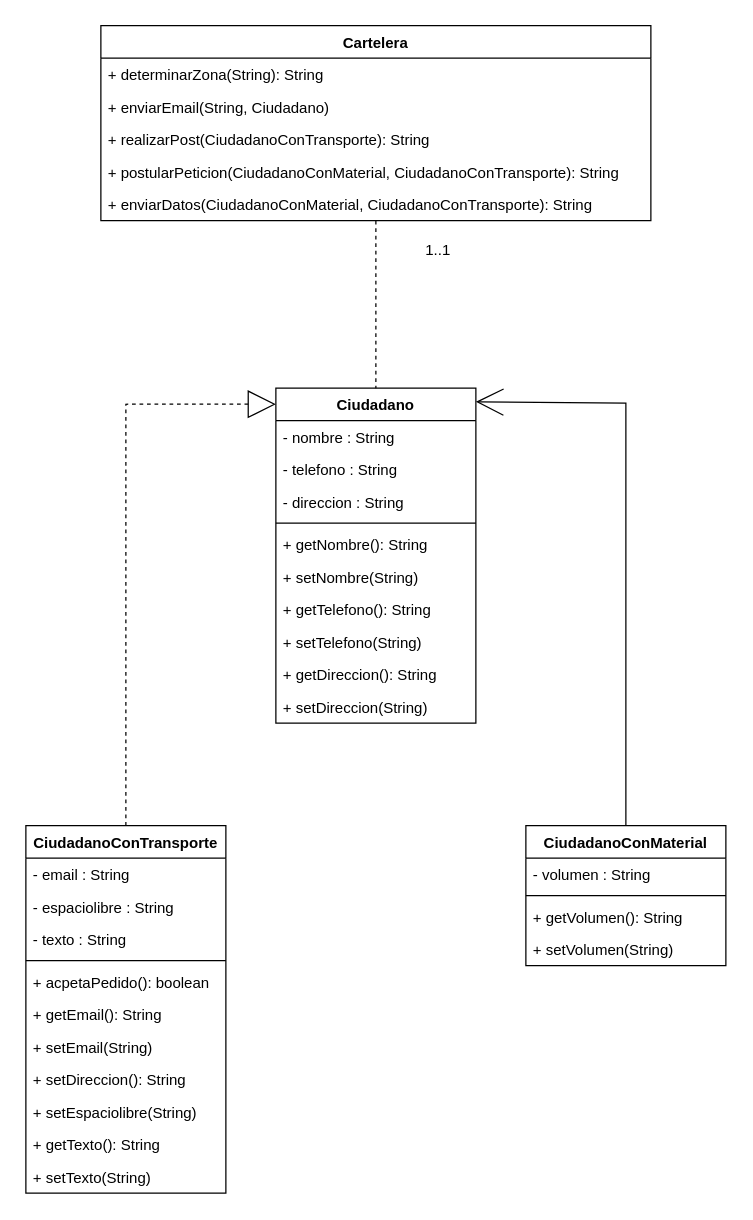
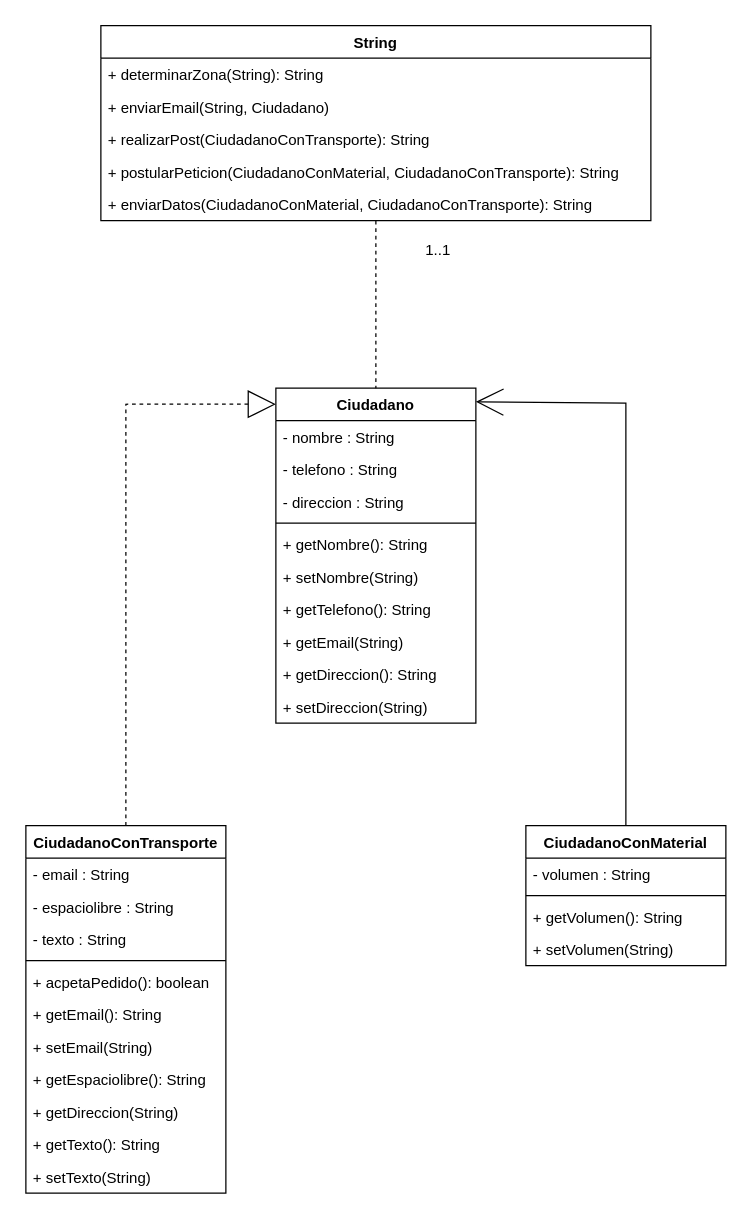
node "Cartelera": label "Cartelera" -> "String"
node "+ setTelefono(String)": label "+ setTelefono(String)" -> "+ getEmail(String)"
node "+ setDireccion(): String": label "+ setDireccion(): String" -> "+ getEspaciolibre(): String"
node "+ setEspaciolibre(String)": label "+ setEspaciolibre(String)" -> "+ getDireccion(String)"
